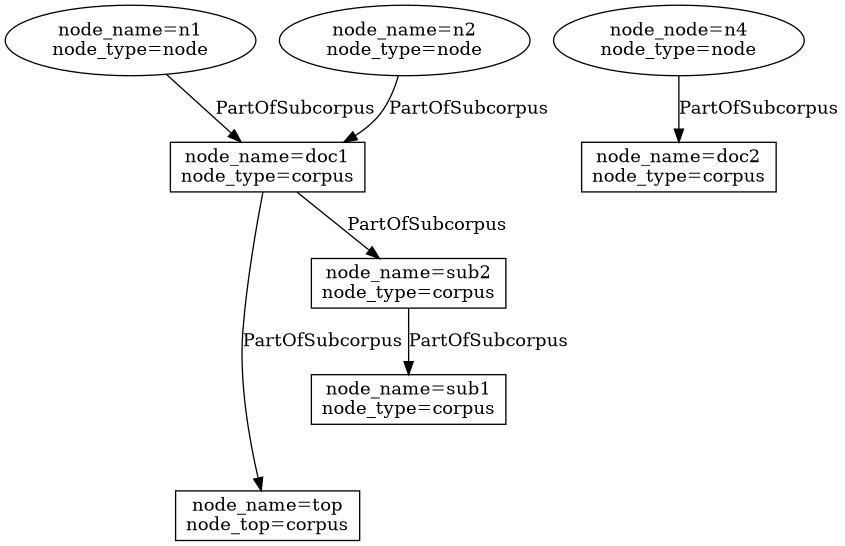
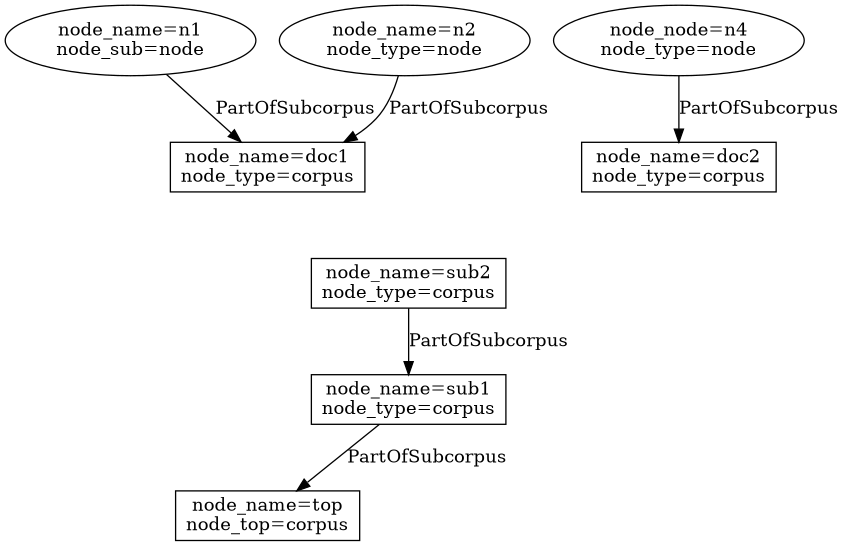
node "node_name=n1 node_type=node": label "node_name=n1 node_type=node" -> "node_name=n1 node_sub=node"
edge "node_name=doc1 node_type=corpus" -> "node_name=sub2 node_type=corpus": removed, label "PartOfSubcorpus"
edge "node_name=doc1 node_type=corpus" -> "node_name=top node_top=corpus": now "node_name=sub1 node_type=corpus" -> "node_name=top node_top=corpus"
